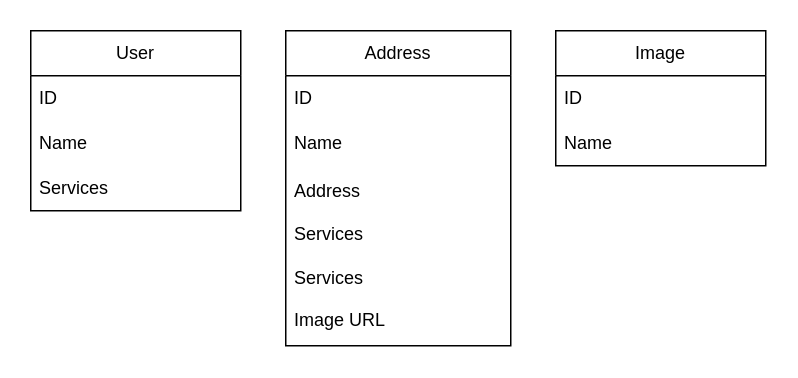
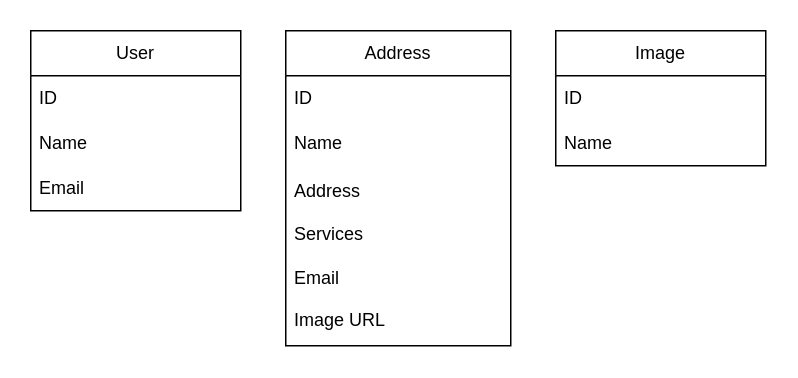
node "Services": label "Services" -> "Email"
node "Address Services Services Image URL": label "Address Services Services Image URL" -> "Address Services Email Image URL"
